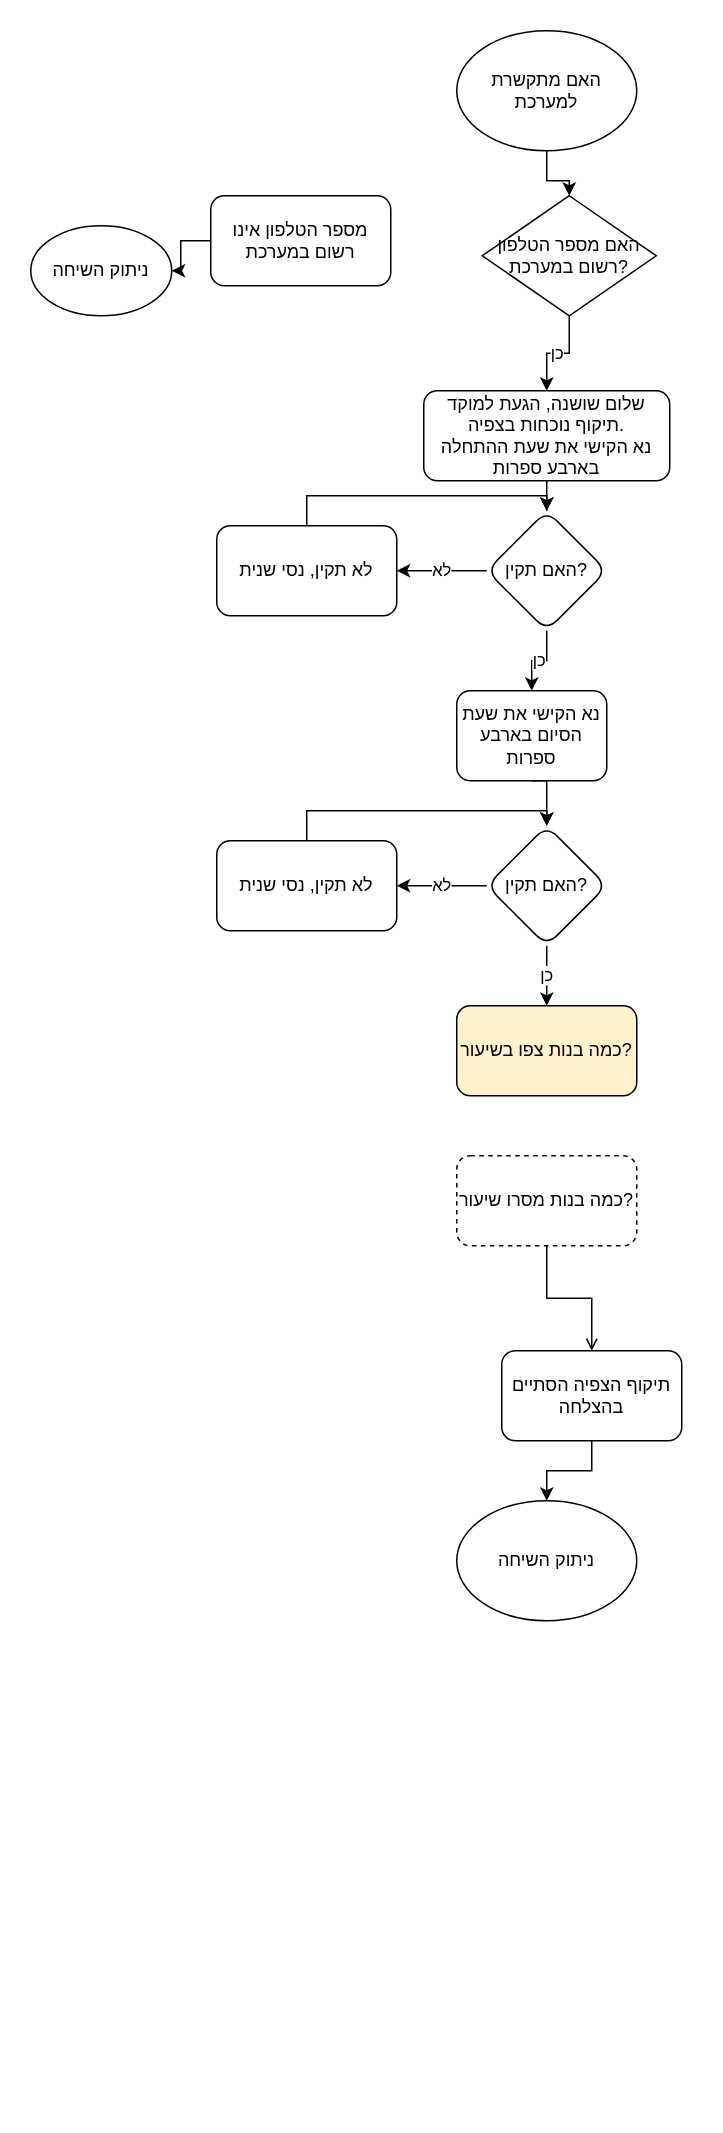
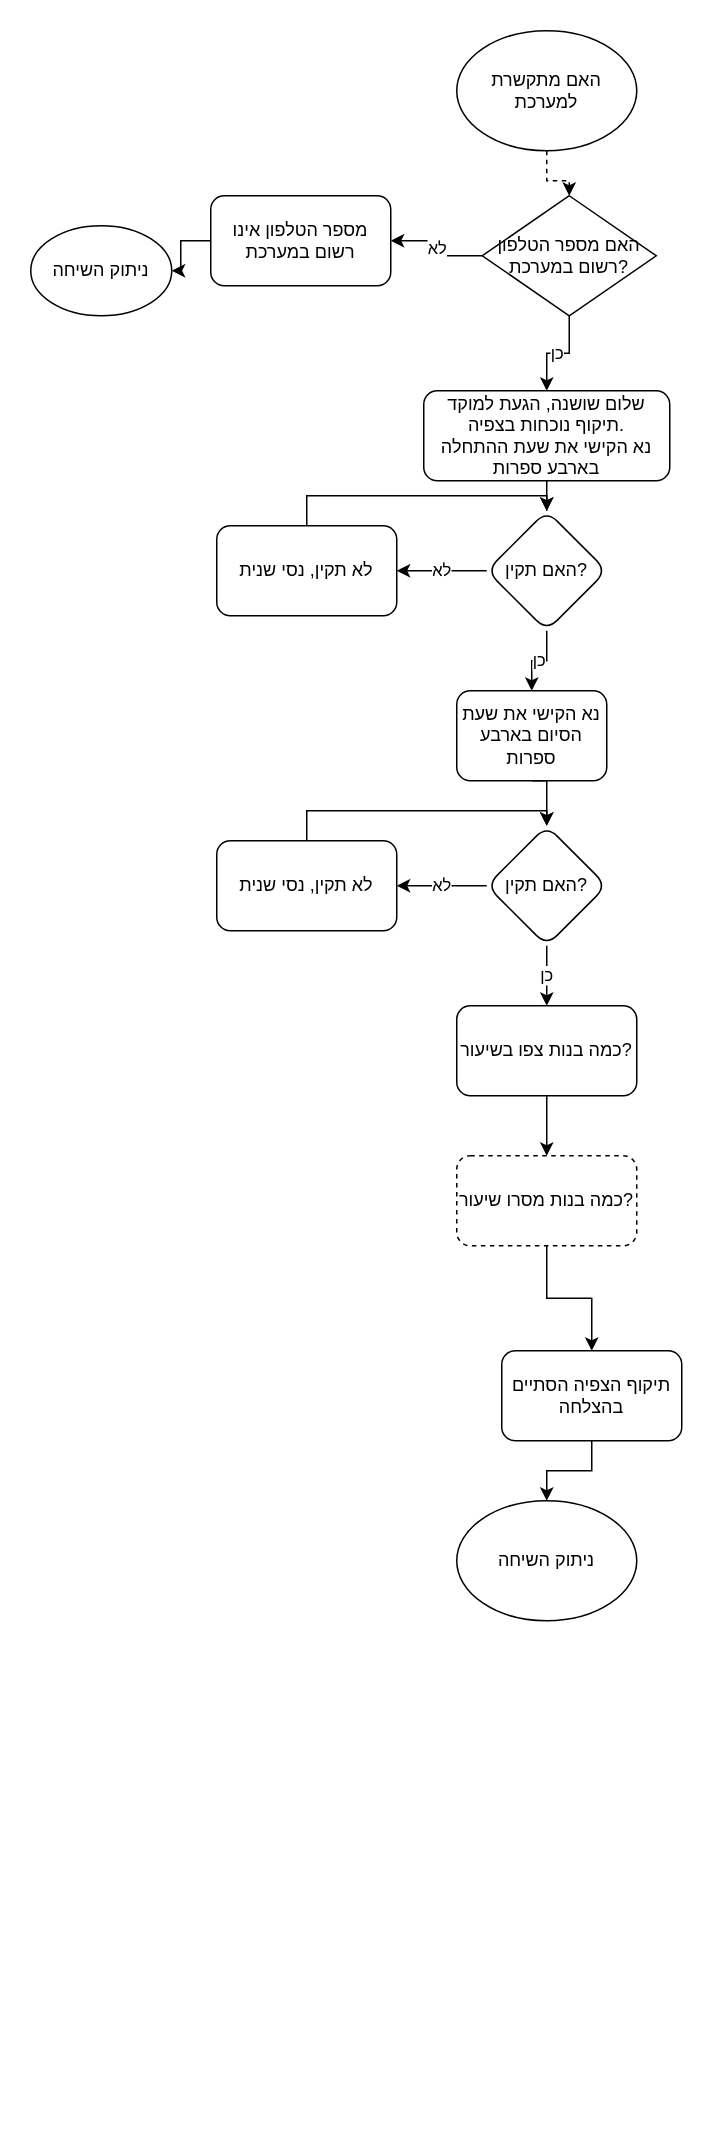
edge "האם מתקשרת למערכת" -> "האם מספר הטלפון רשום במערכת?": style solid -> dashed
edge "האם מספר הטלפון רשום במערכת?" -> "מספר הטלפון אינו רשום במערכת": added, label "לא"
node "כמה בנות צפו בשיעור?": fillcolor #fff2cc -> #ffffff
edge "כמה בנות צפו בשיעור?" -> "כמה בנות מסרו שיעור?": added
edge "כמה בנות מסרו שיעור?" -> "תיקוף הצפיה הסתיים בהצלחה": arrowhead open -> classic
